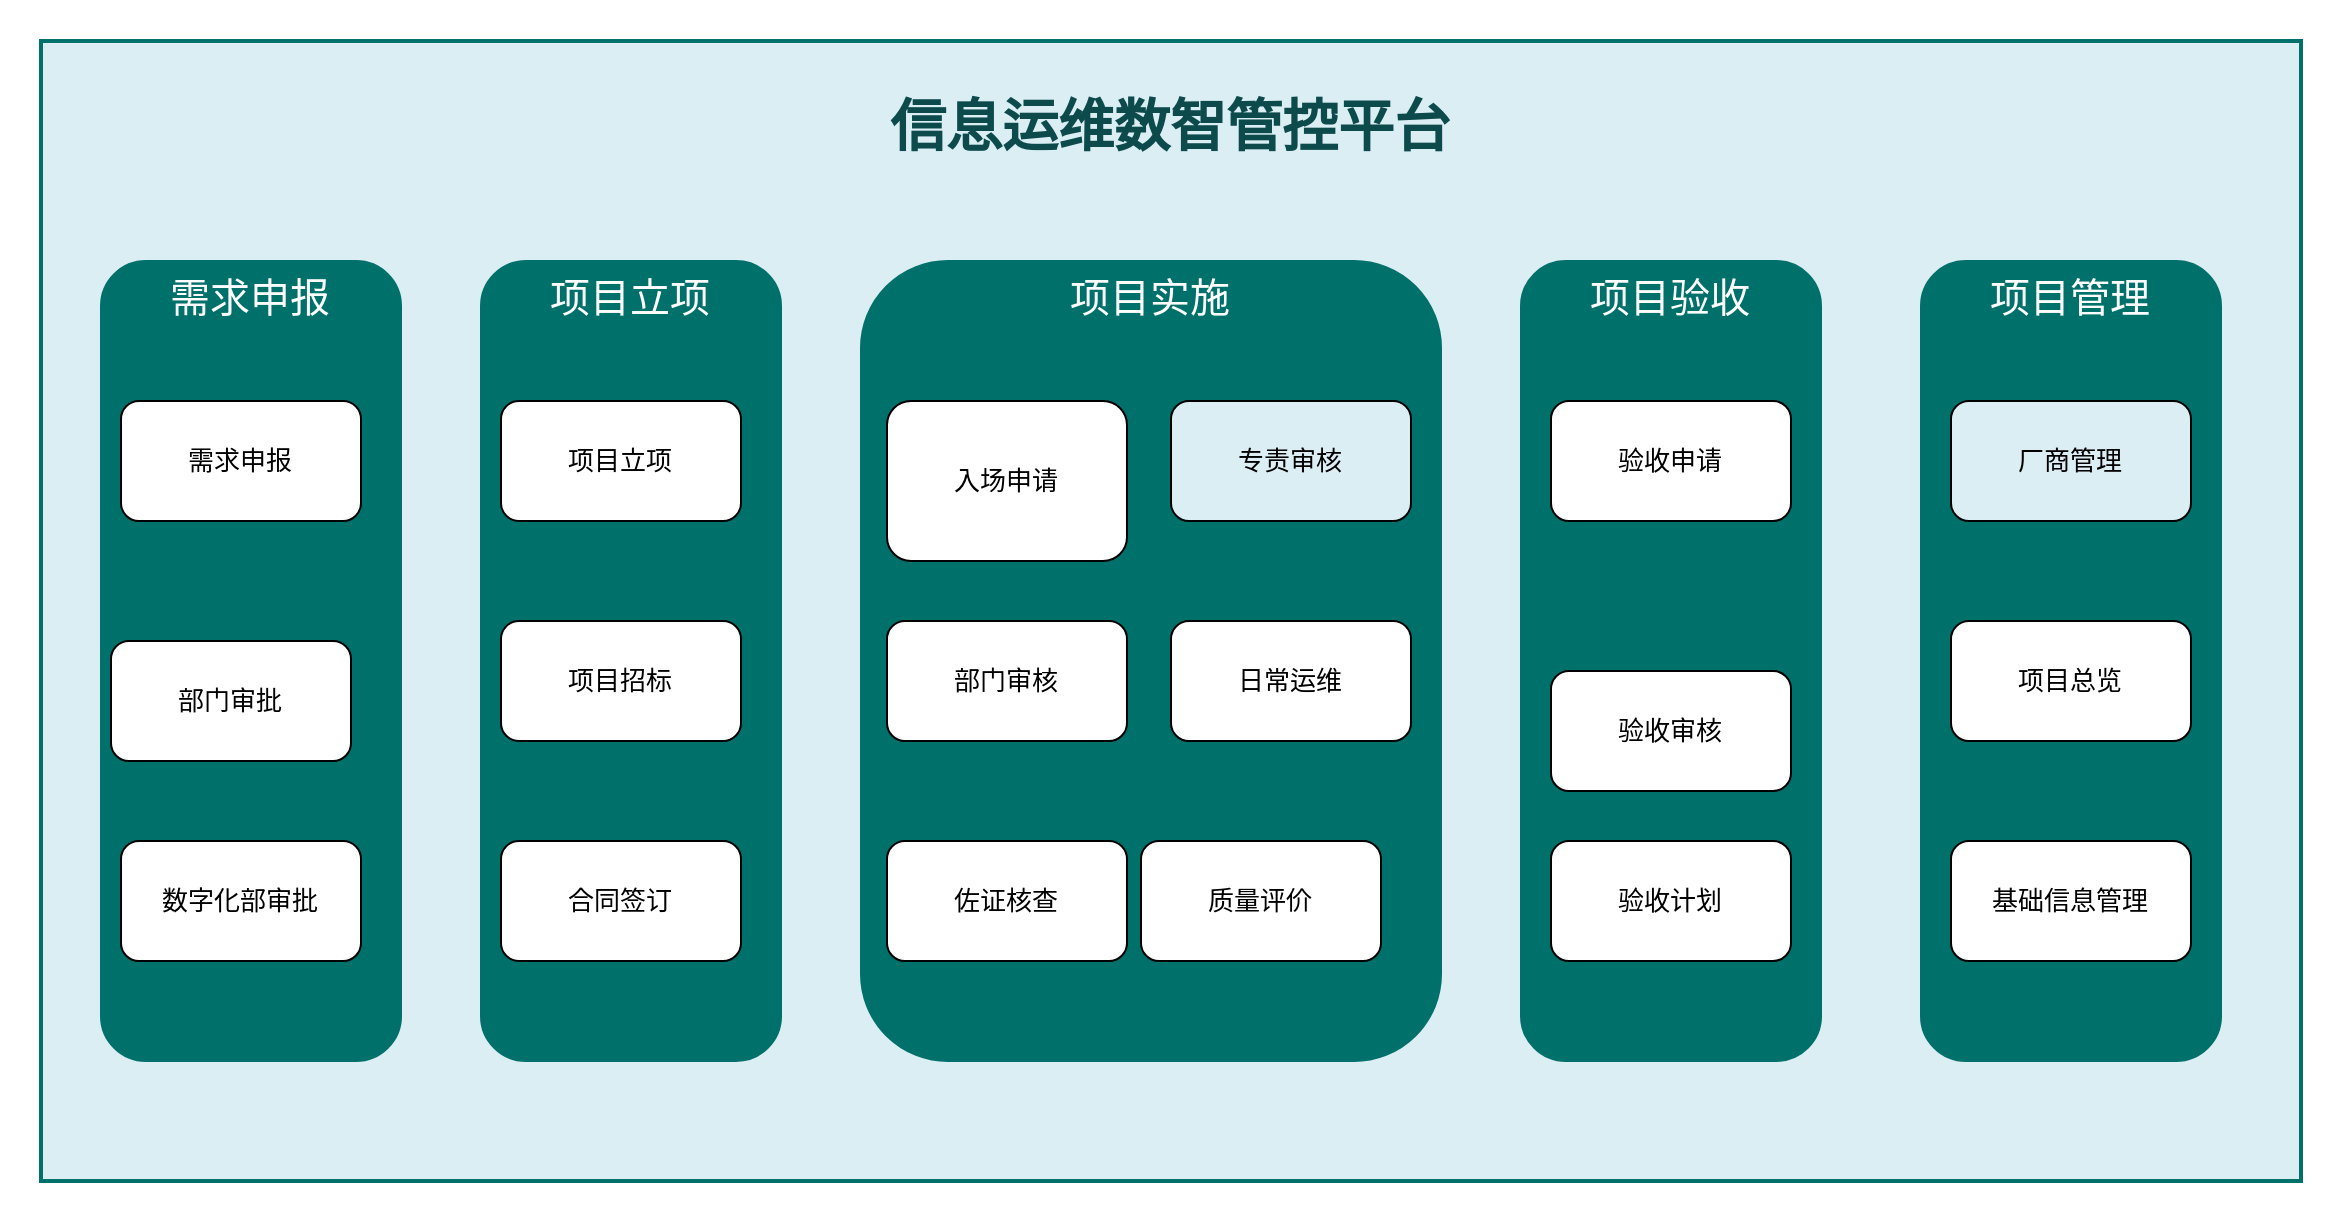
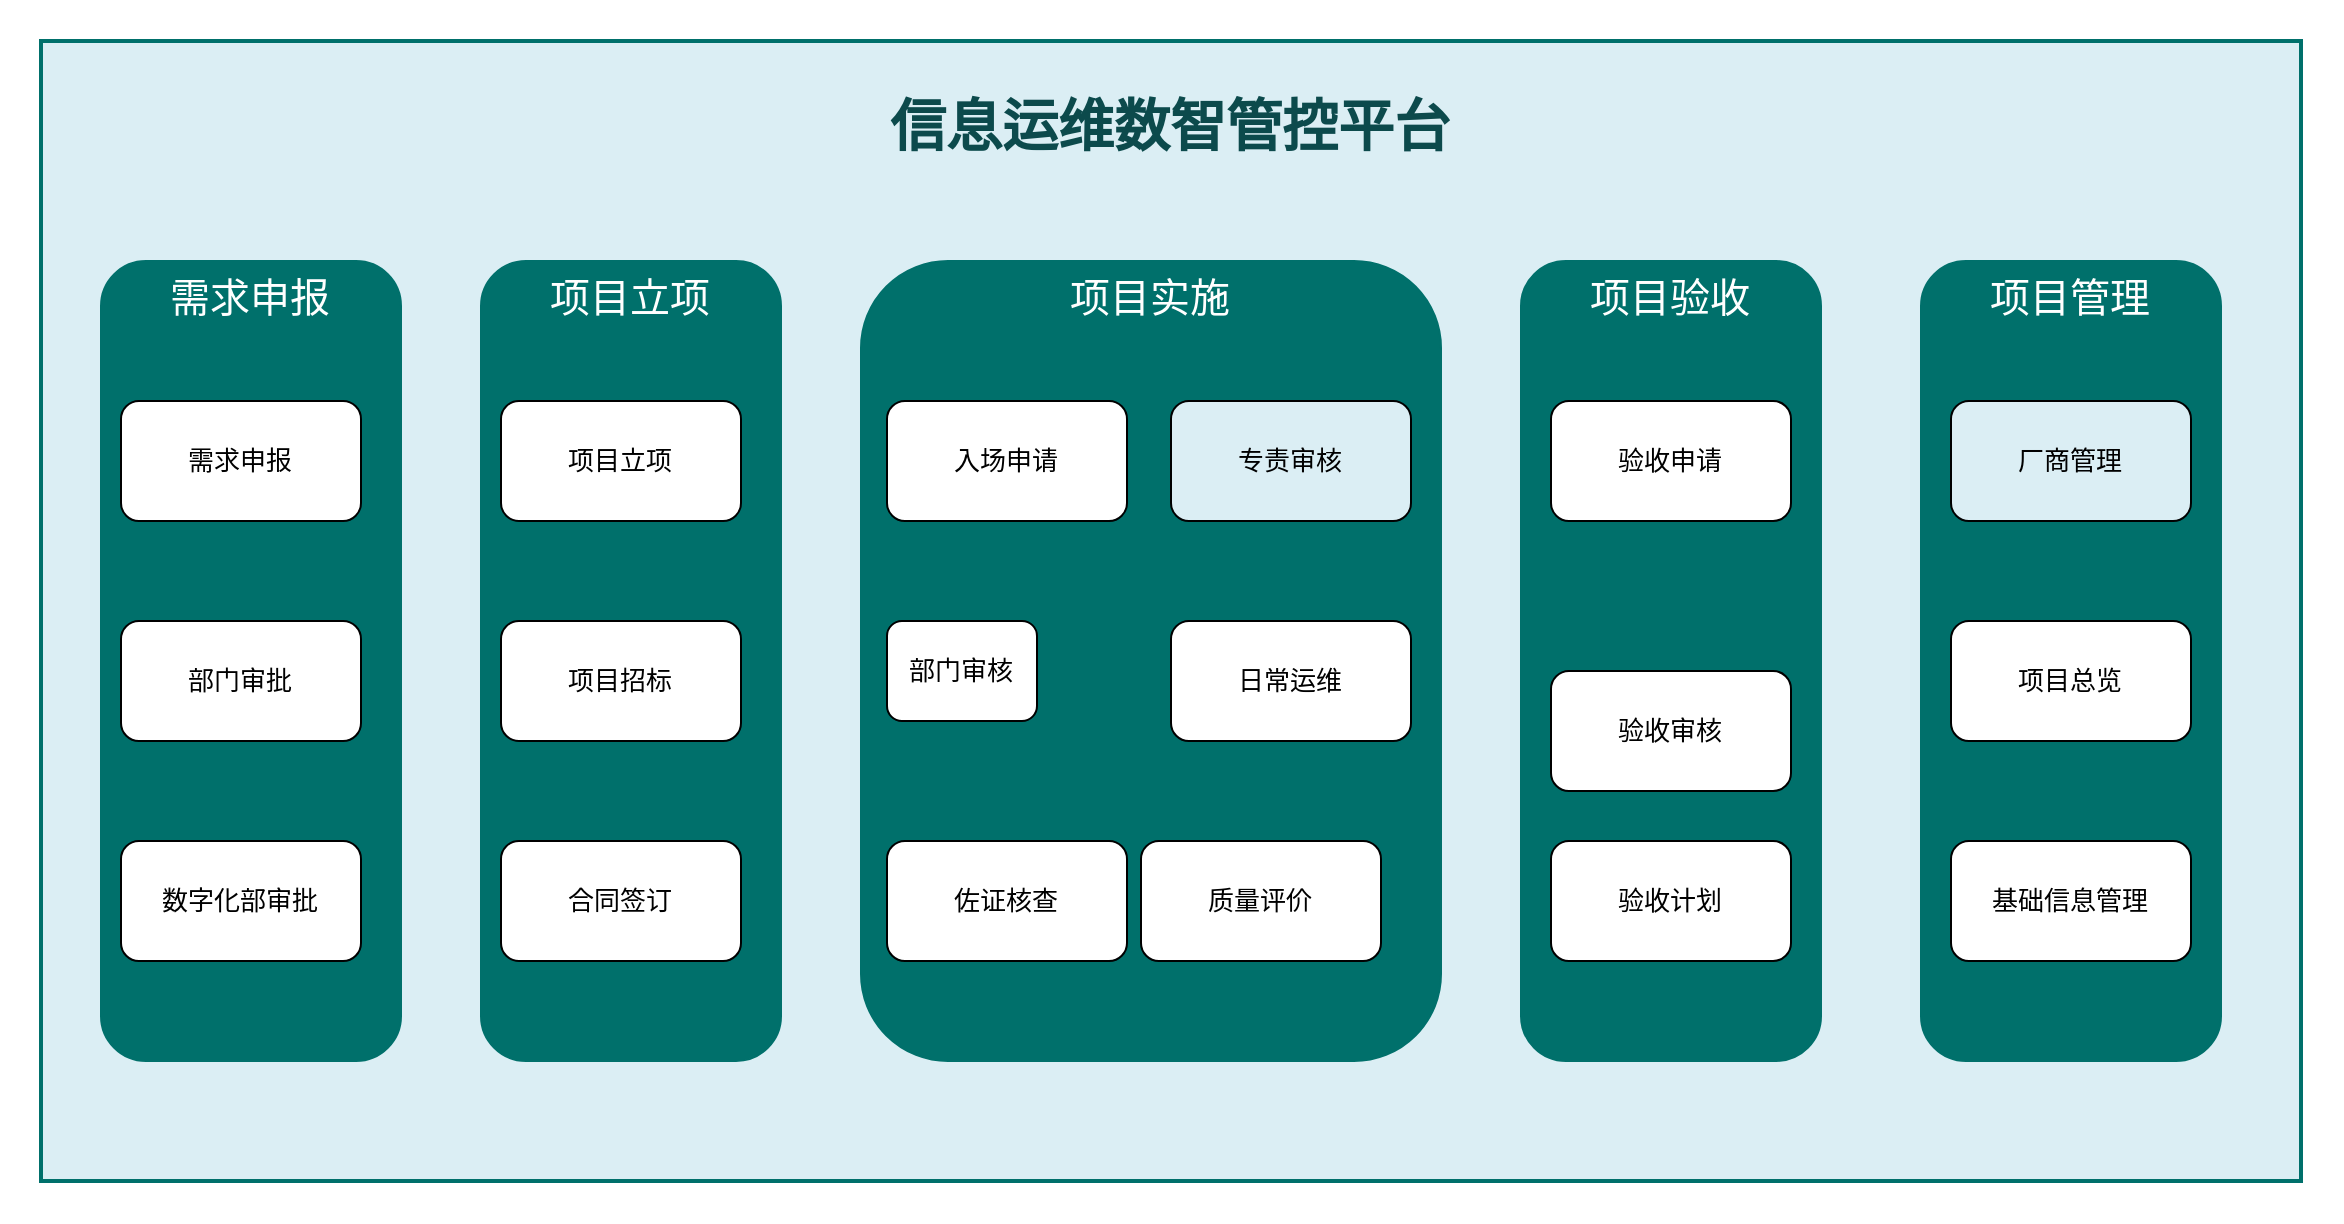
node "入场申请": size 240x160 -> 240x120
node "部门审核": size 240x120 -> 150x100
node "部门审批": moved (231, 701) -> (241, 681)
